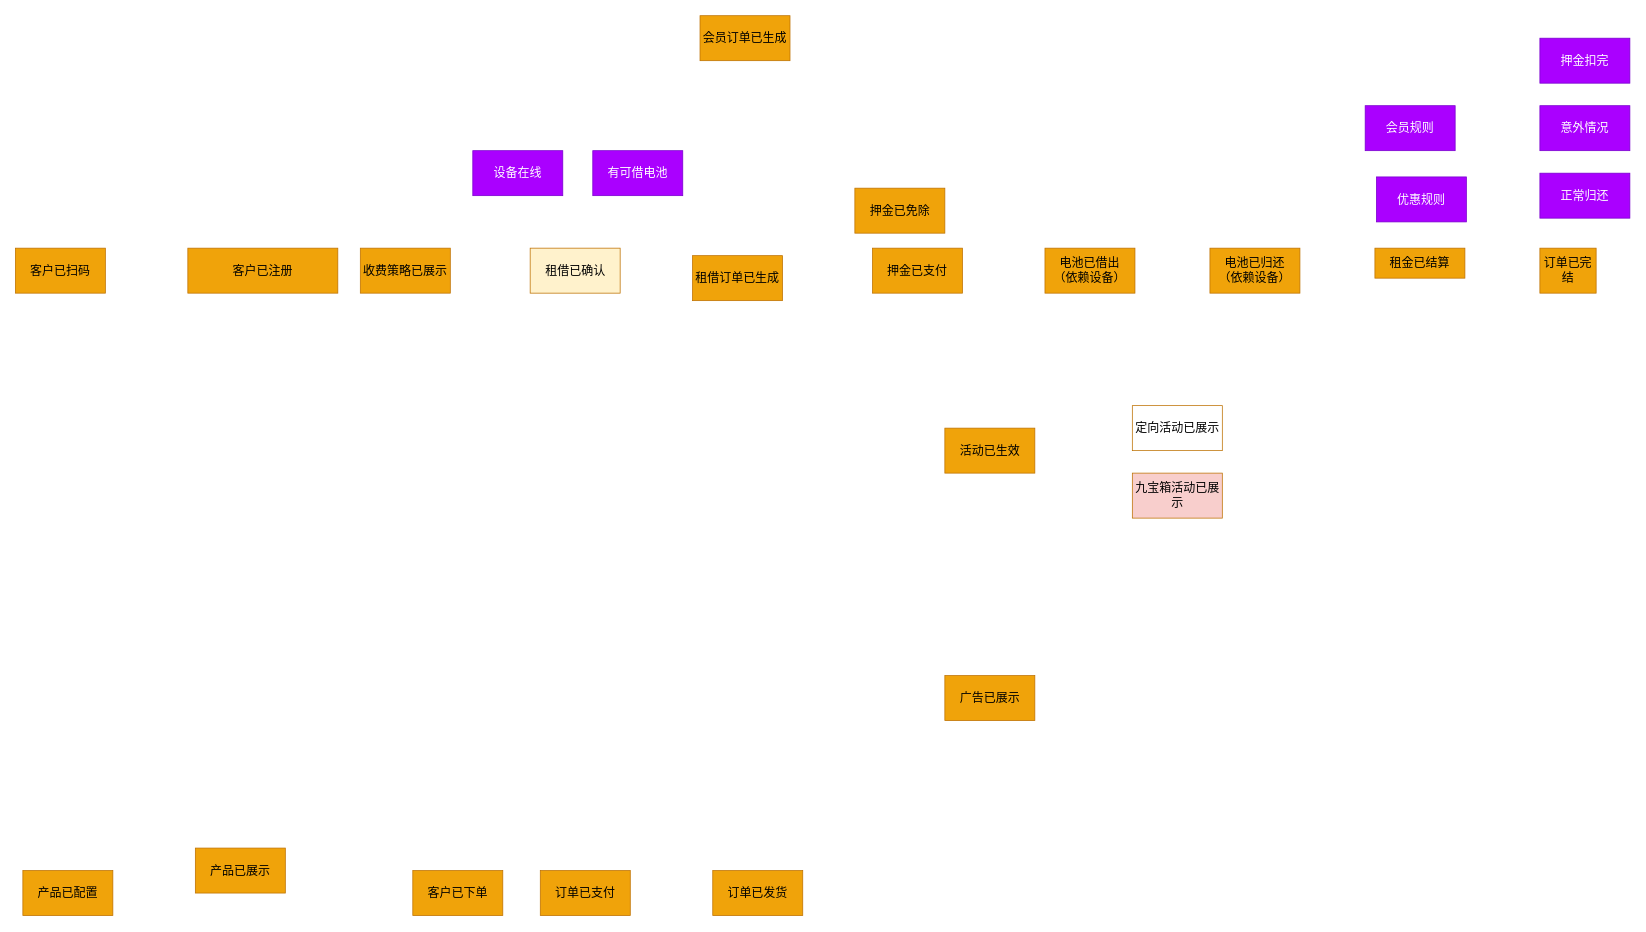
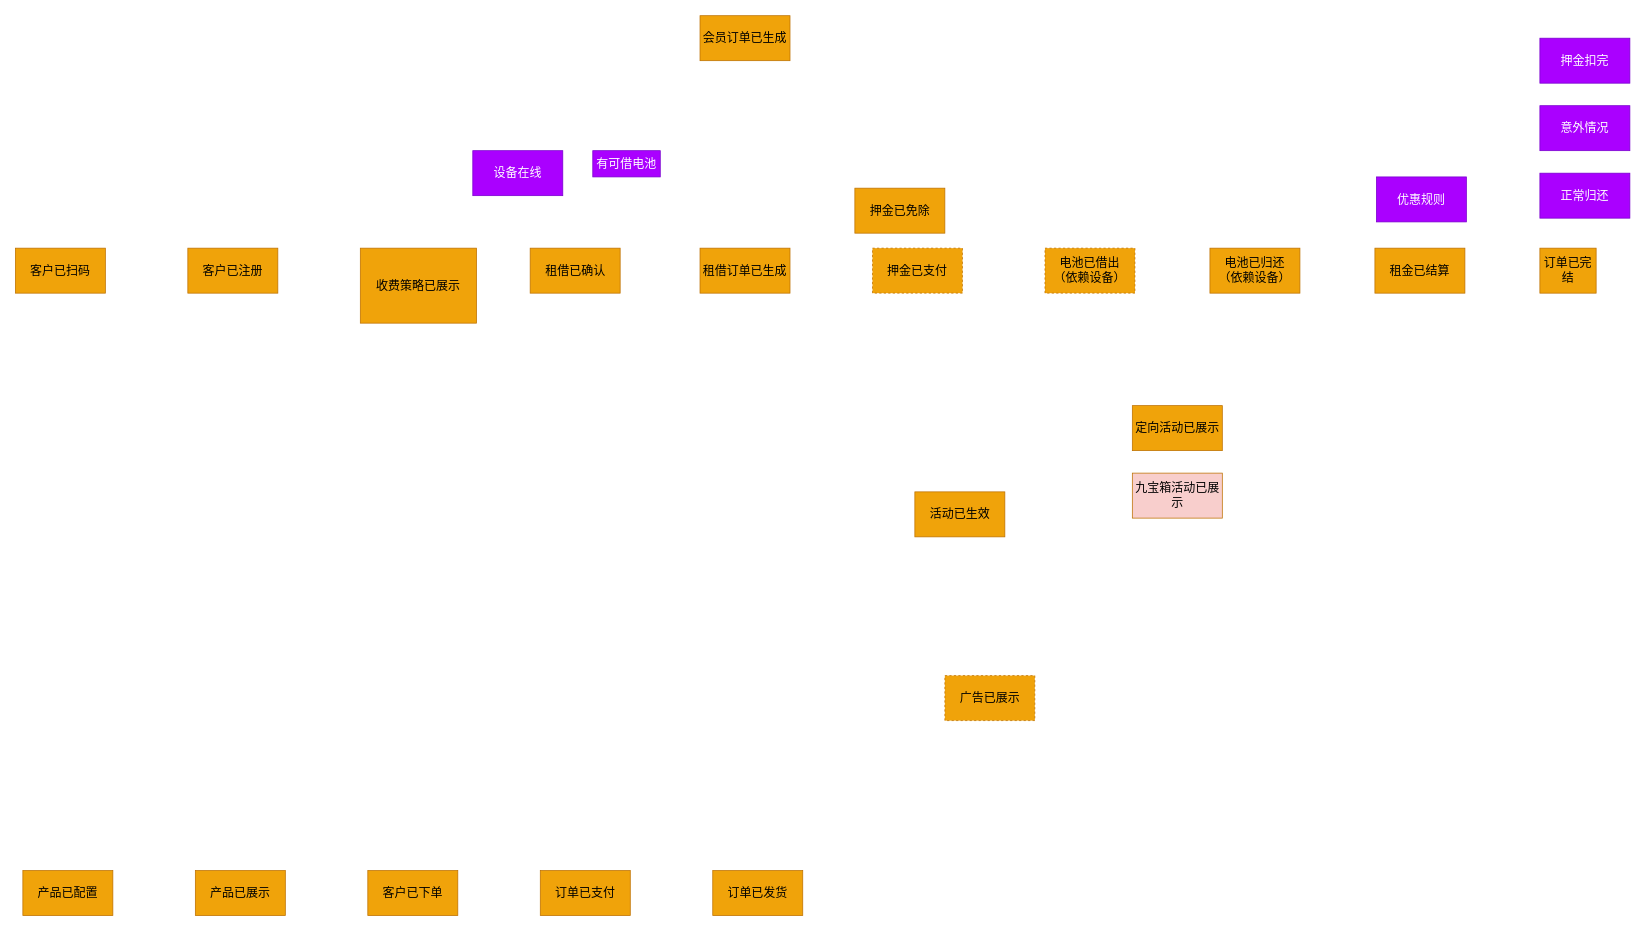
node "会员规则": removed
node "有可借电池": size 90x45 -> 68x26
node "租金已结算": size 90x30 -> 90x45
node "客户已注册": size 150x45 -> 90x45
node "收费策略已展示": size 90x45 -> 116x75
node "租借已确认": fillcolor #fff2cc -> #f0a30a
node "押金已支付": style solid -> dashed
node "电池已借出 （依赖设备）": style solid -> dashed
node "租借订单已生成": moved (738, 278) -> (745, 270)
node "定向活动已展示": fillcolor #ffffff -> #f0a30a
node "活动已生效": moved (990, 450) -> (960, 514)
node "广告已展示": style solid -> dashed
node "产品已展示": moved (240, 870) -> (240, 893)
node "客户已下单": moved (458, 893) -> (413, 893)
